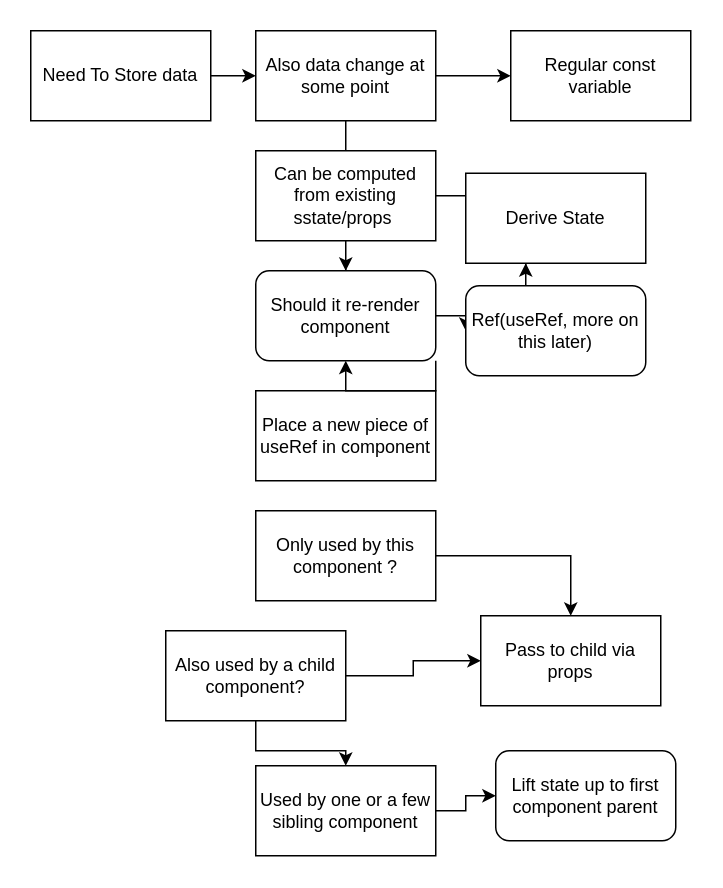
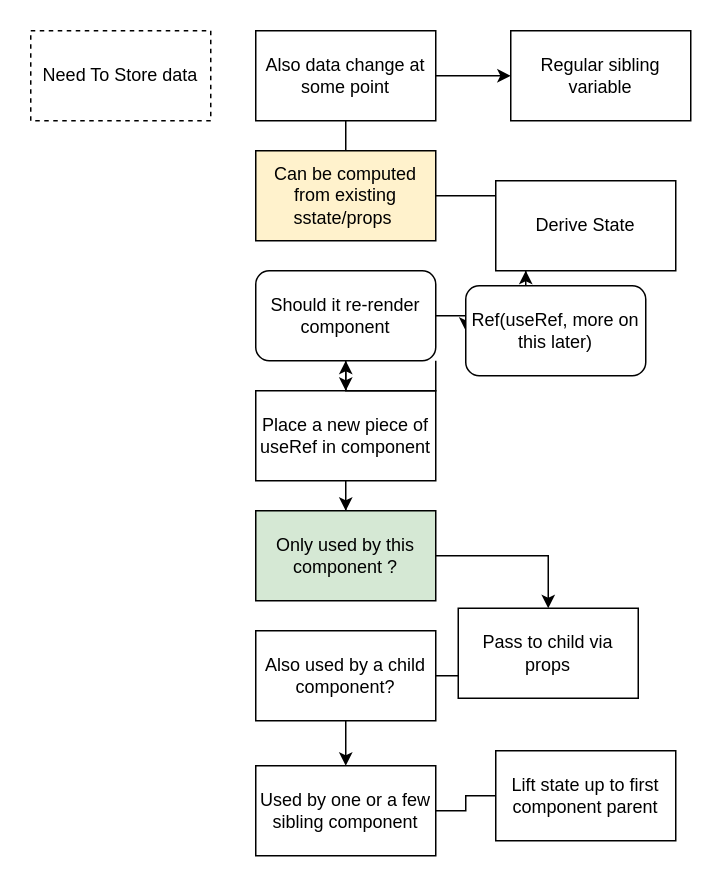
node "Need To Store data": style solid -> dashed
edge "Need To Store data" -> "Also data change at some point": removed
node "Regular const variable": label "Regular const variable" -> "Regular sibling variable"
node "Can be computed from existing sstate/props": fillcolor #ffffff -> #fff2cc
node "Derive State": moved (556, 218) -> (586, 226)
edge "Can be computed from existing sstate/props" -> "Should it re-render component": removed
edge "Should it re-render component" -> "Place a new piece of useRef in component": added
edge "Place a new piece of useRef in component" -> "Only used by this component ?": added
node "Only used by this component ?": fillcolor #ffffff -> #d5e8d4
node "Pass to child via props": moved (571, 661) -> (548, 653)
node "Also used by a child component?": moved (256, 676) -> (346, 676)
edge "Used by one or a few sibling component" -> "Lift state up to first component parent": arrowhead classic -> none
node "Lift state up to first component parent": shape rounded rectangle -> rectangle
